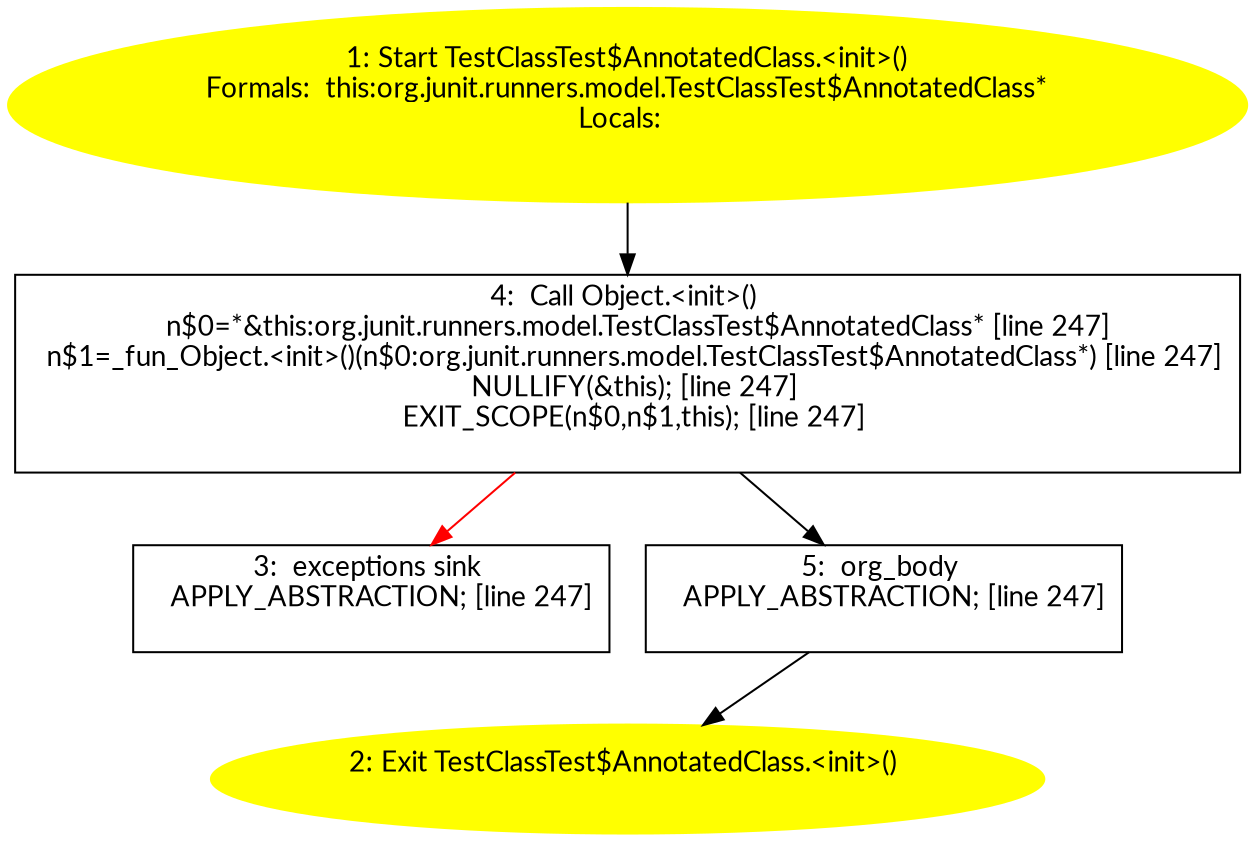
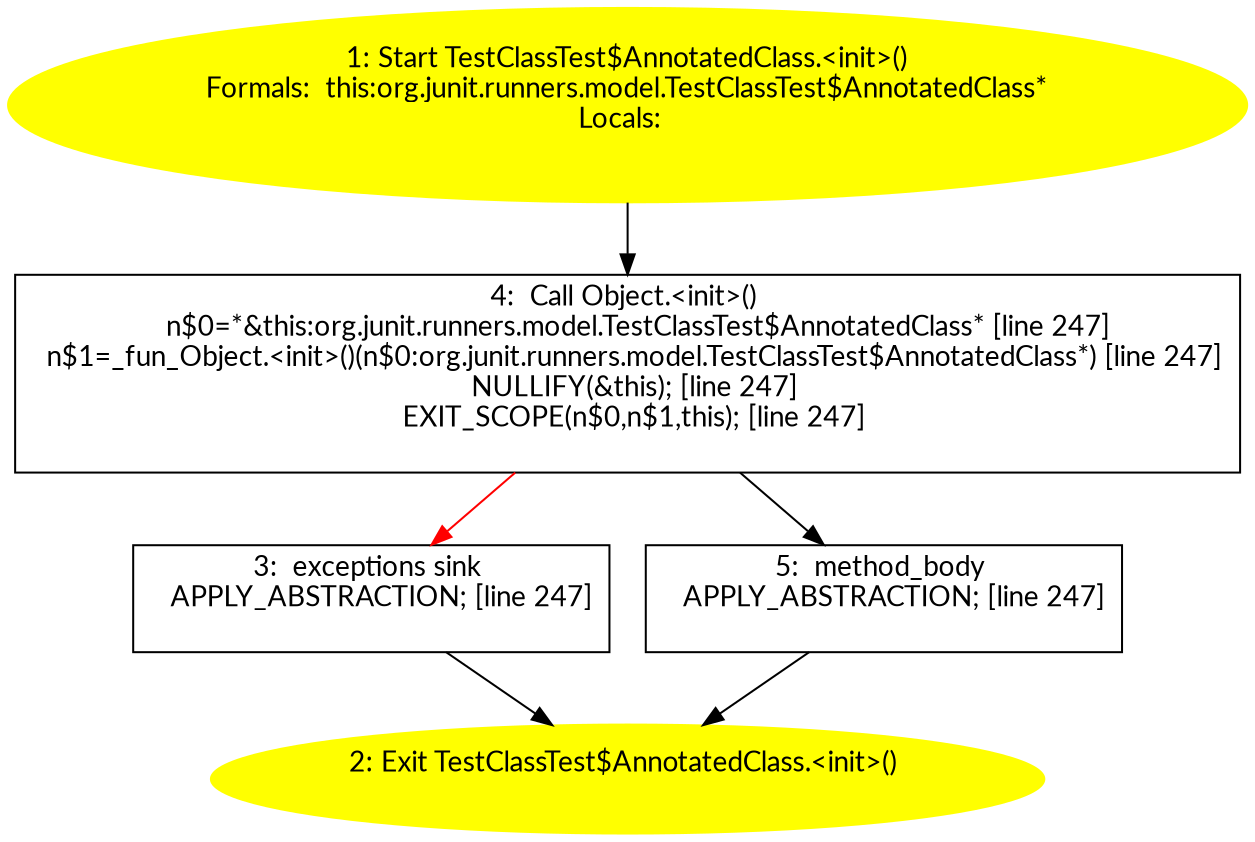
node "5:  org_body APPLY_ABSTRACTION; [line 247]": label "5:  org_body APPLY_ABSTRACTION; [line 247]" -> "5:  method_body APPLY_ABSTRACTION; [line 247]"
edge "3:  exceptions sink APPLY_ABSTRACTION; [line 247]" -> "2: Exit TestClassTest$AnnotatedClass.<init>()": added
